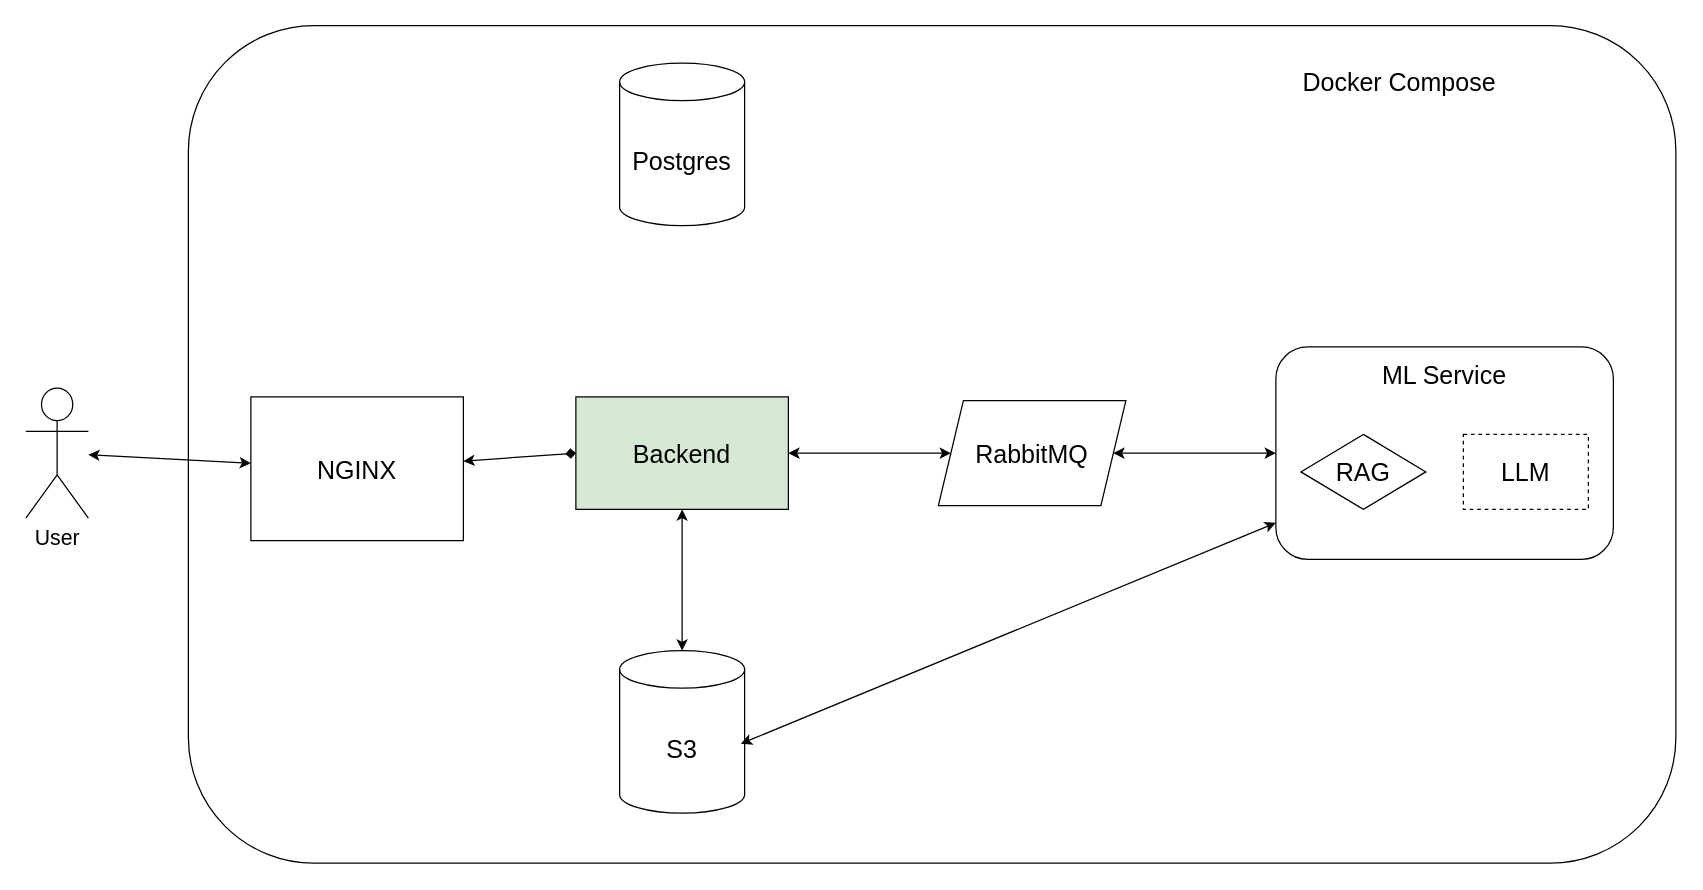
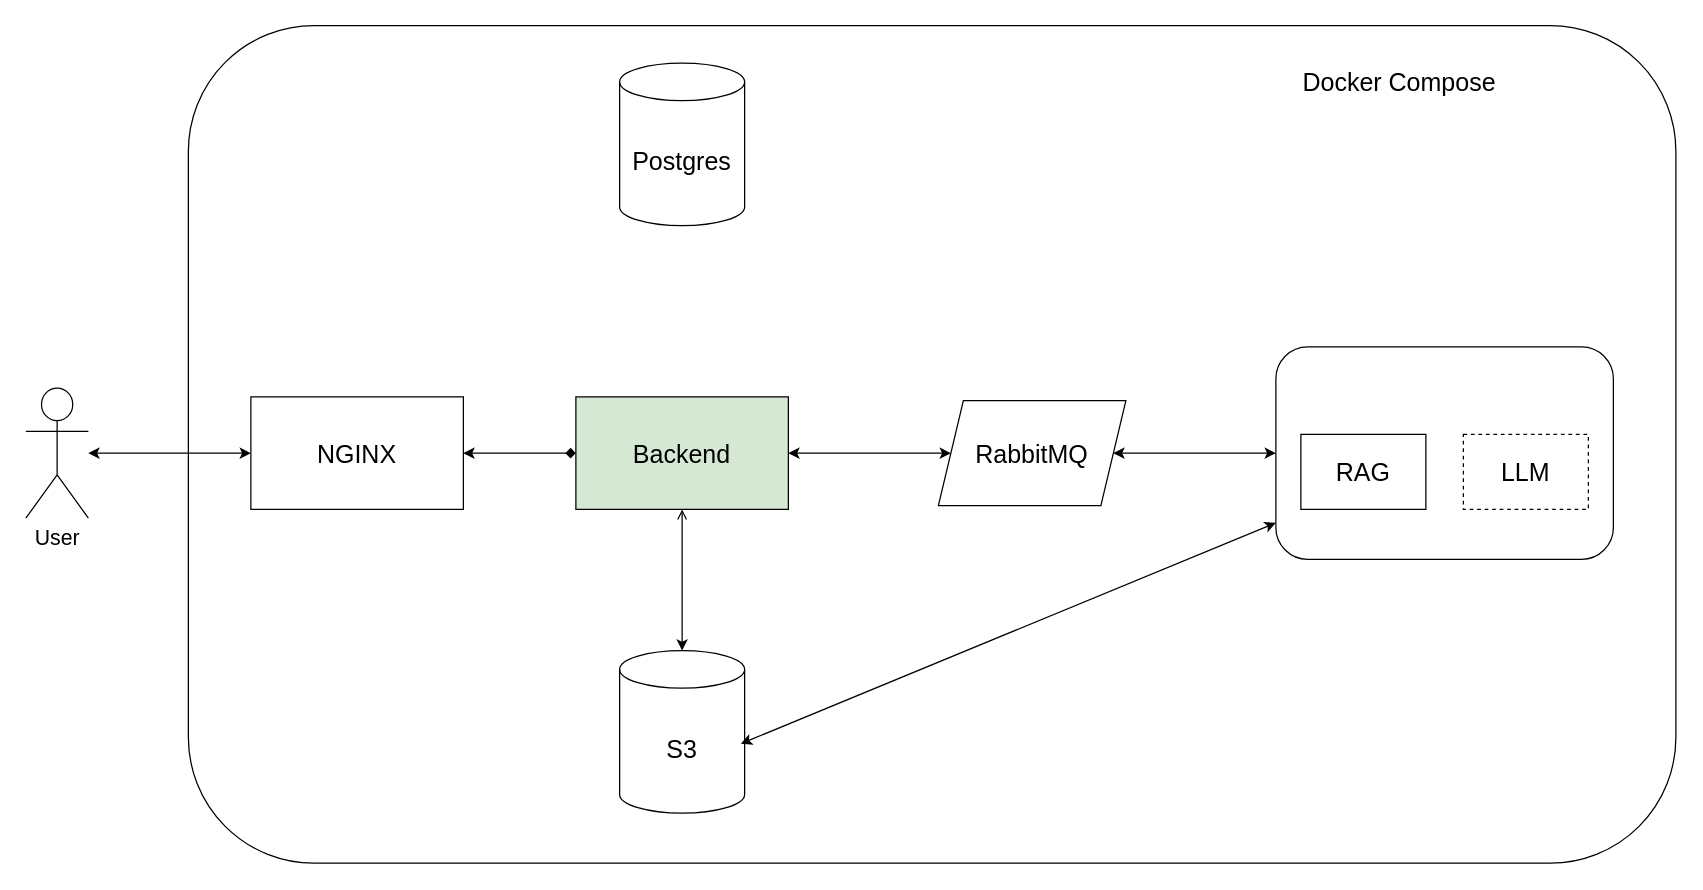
node "ML Service": removed
node "NGINX": size 213x144 -> 213x113
node "RAG": shape diamond -> rectangle
edge "Backend" -- "S3": arrowhead classic -> open
